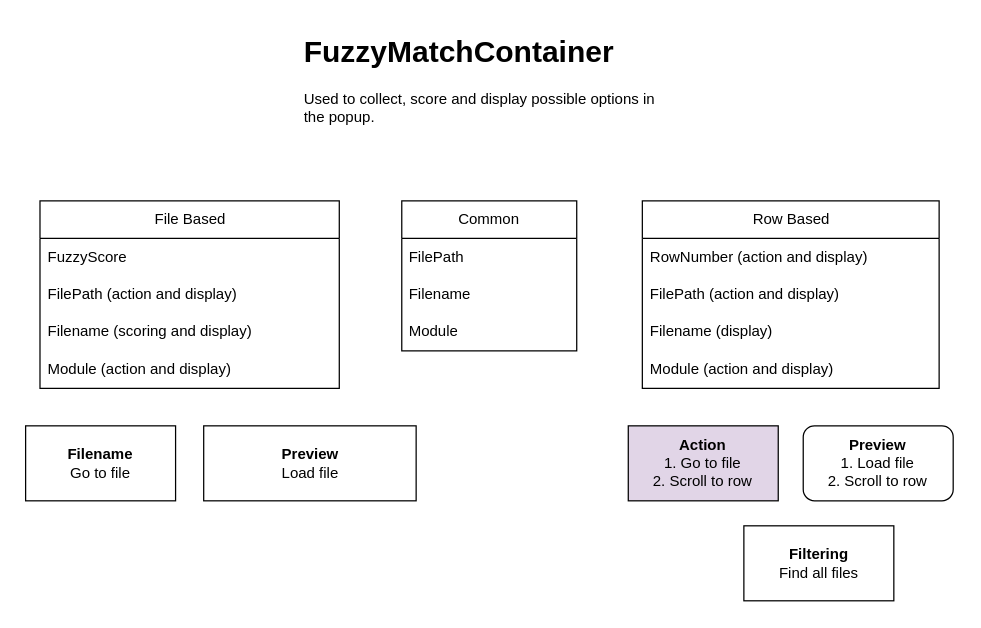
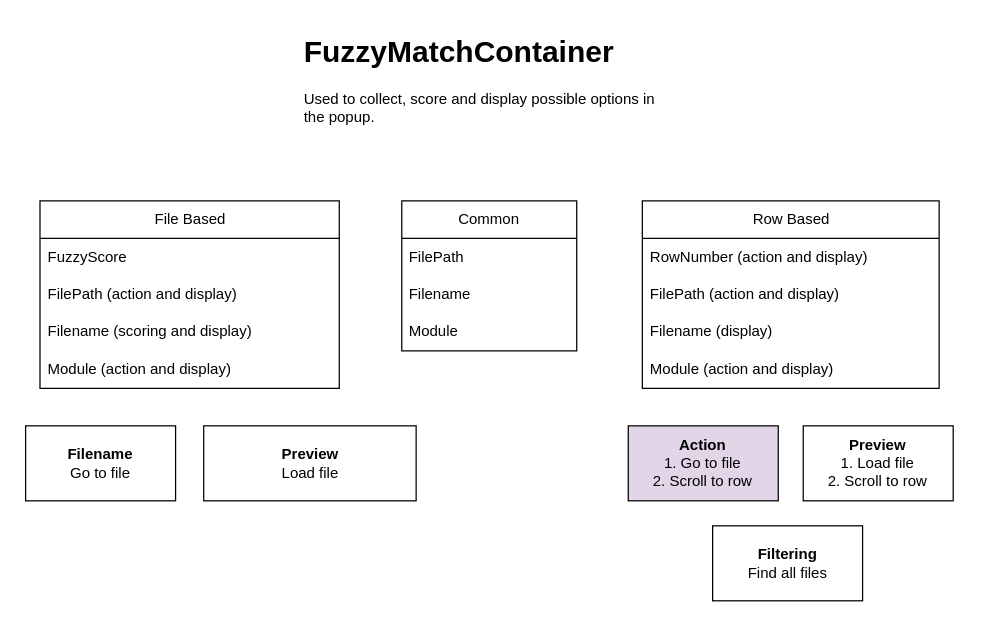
node "Preview 1. Load file 2. Scroll to row": shape rounded rectangle -> rectangle
node "Filtering Find all files": moved (819, 563) -> (788, 563)
